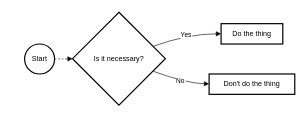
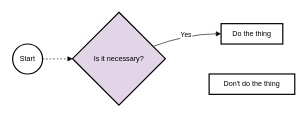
node "Start": moved (39, 59) -> (27, 59)
node "Is it necessary?": fillcolor #ffffff -> #e1d5e7
edge "Is it necessary?" -> "Don't do the thing": removed, label "No"
